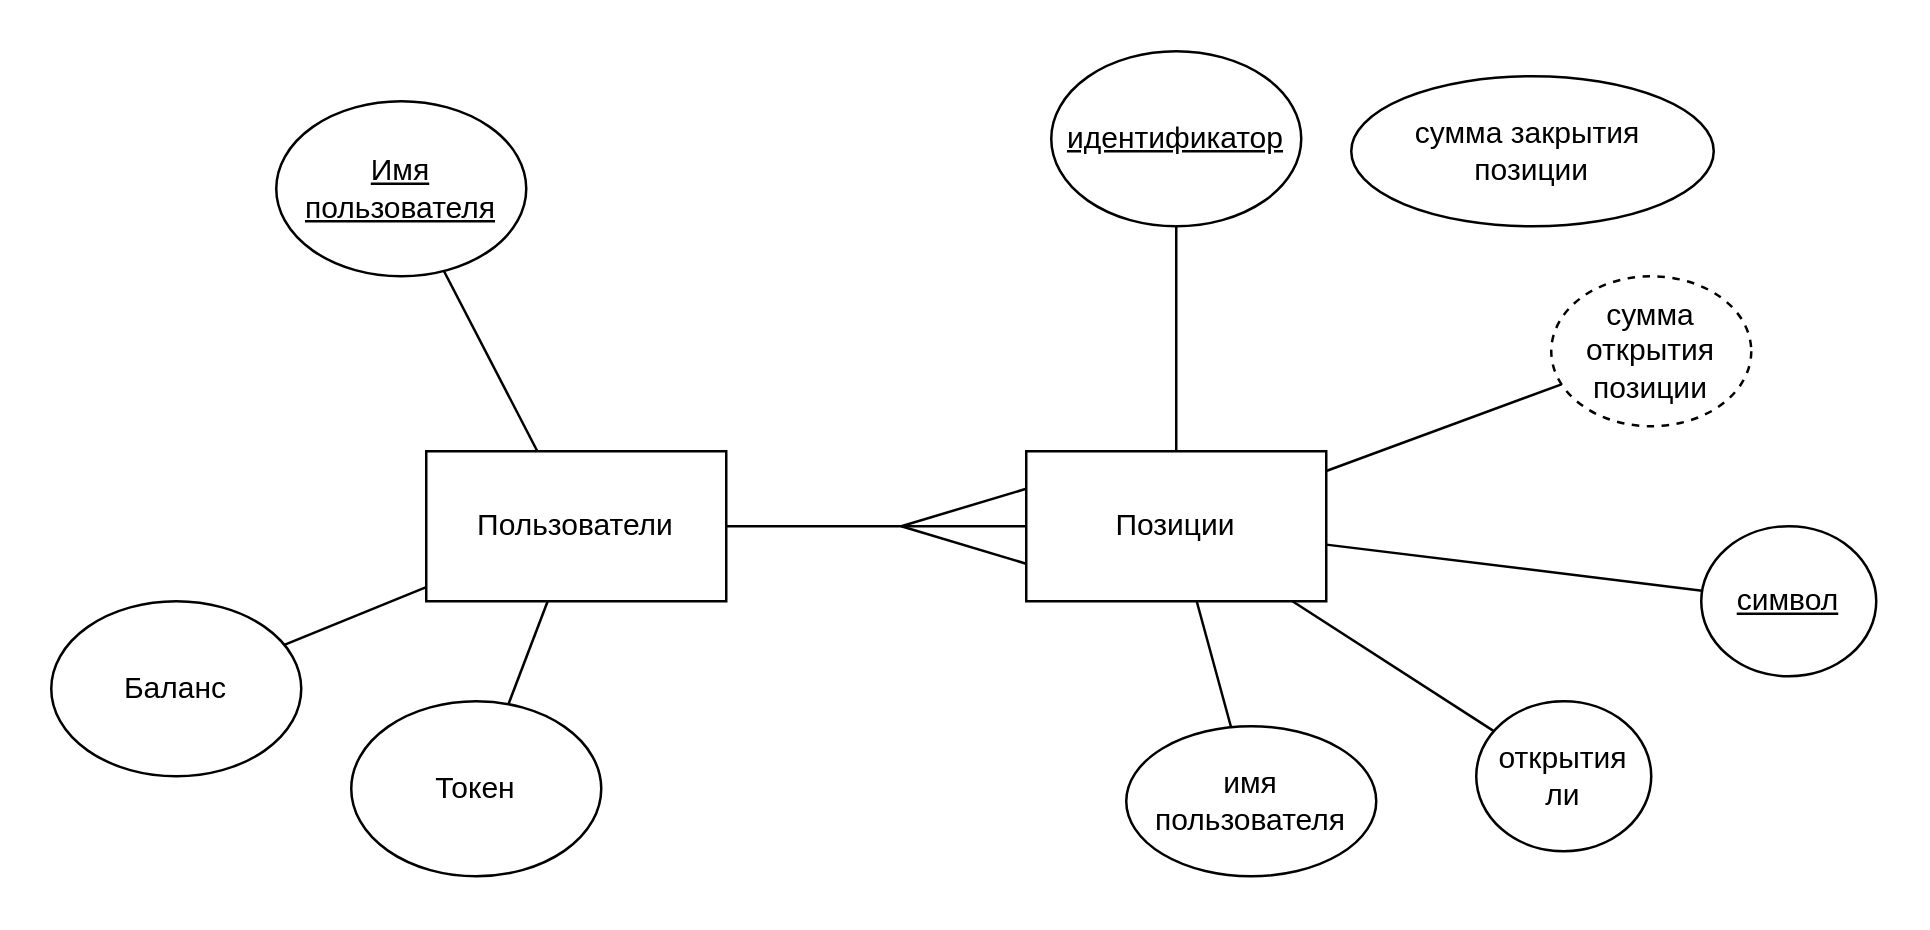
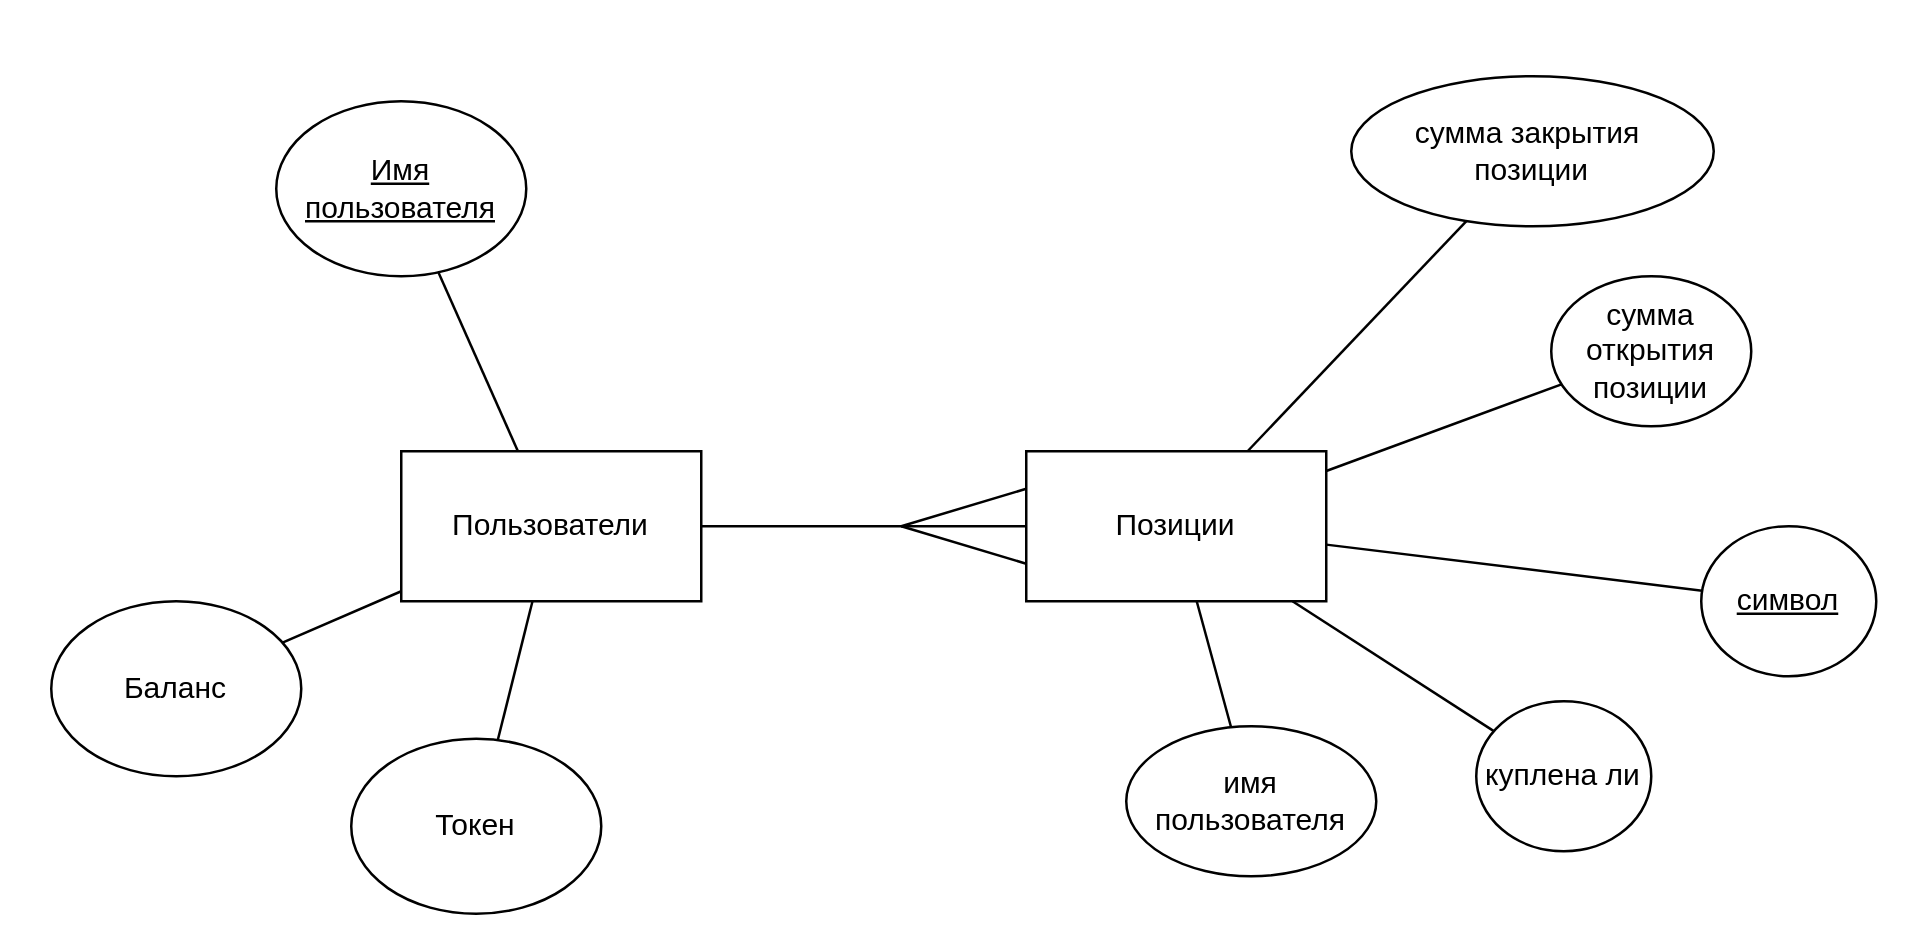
node "идентификатор": removed
edge "сумма закрытия позиции" -- "Позиции": added
edge "идентификатор" -- "Позиции": removed
node "сумма открытия позиции": style dashed -> solid
node "Пользователи": moved (576, 526) -> (551, 526)
node "открытия ли": label "открытия ли" -> "куплена ли"
node "Токен": moved (476, 789) -> (476, 826)
